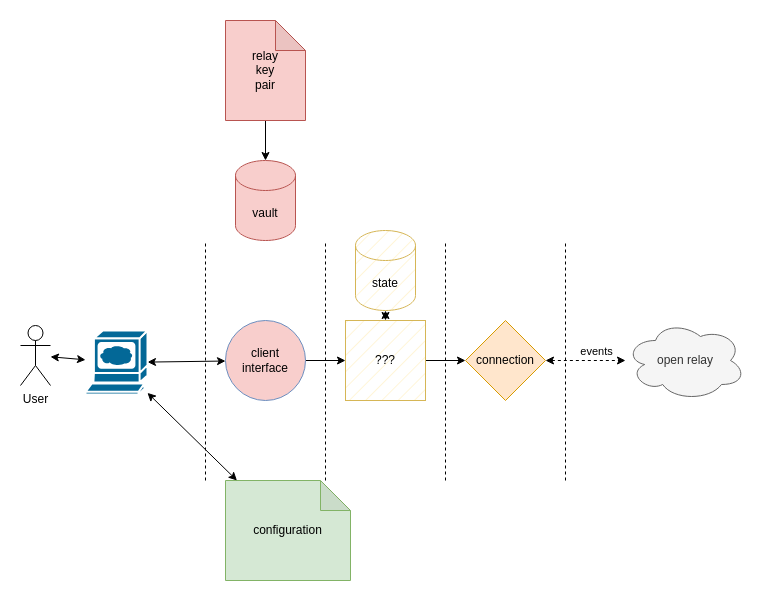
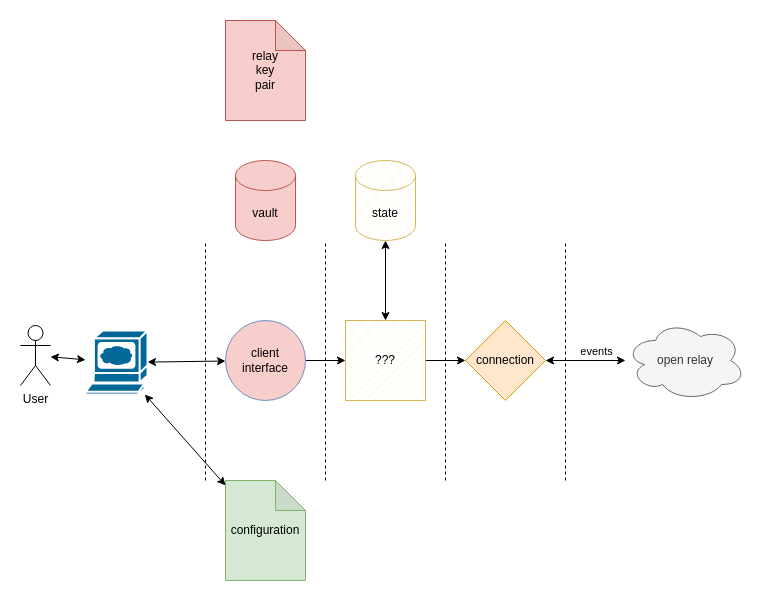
edge "relay key pair" -> "vault": removed
node "state": moved (386, 271) -> (386, 201)
edge "connection" -- "open relay": style dashed -> solid
node "configuration": size 125x100 -> 80x100
